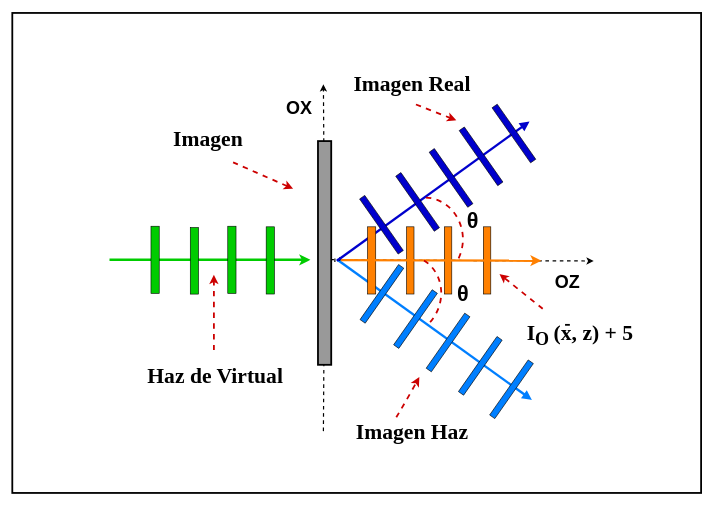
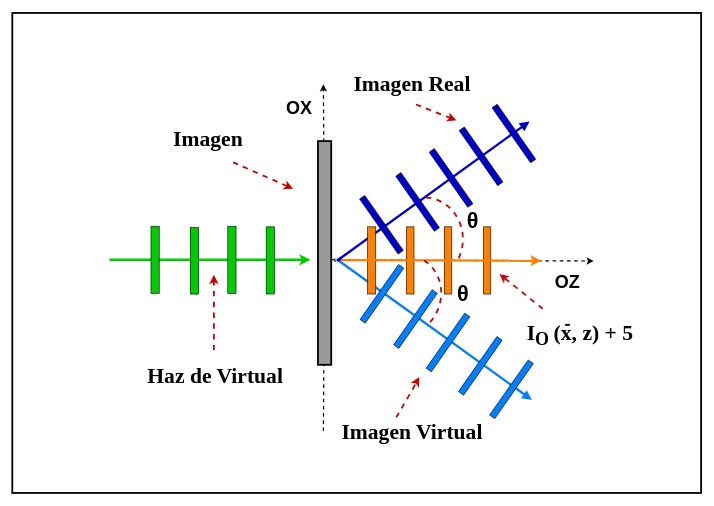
node "Imagen Haz": label "Imagen Haz" -> "Imagen Virtual"
